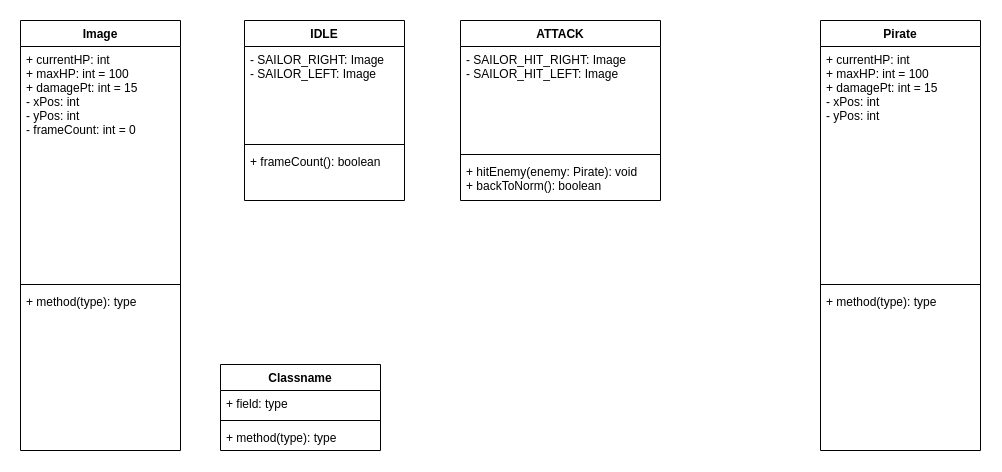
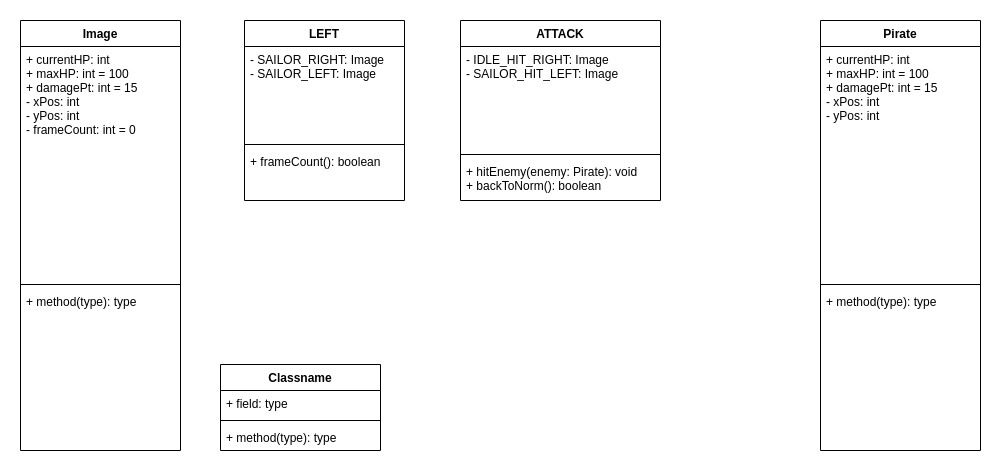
node "IDLE": label "IDLE" -> "LEFT"
node "- SAILOR_HIT_RIGHT: Image - SAILOR_HIT_LEFT: Image": label "- SAILOR_HIT_RIGHT: Image - SAILOR_HIT_LEFT: Image" -> "- IDLE_HIT_RIGHT: Image - SAILOR_HIT_LEFT: Image"
